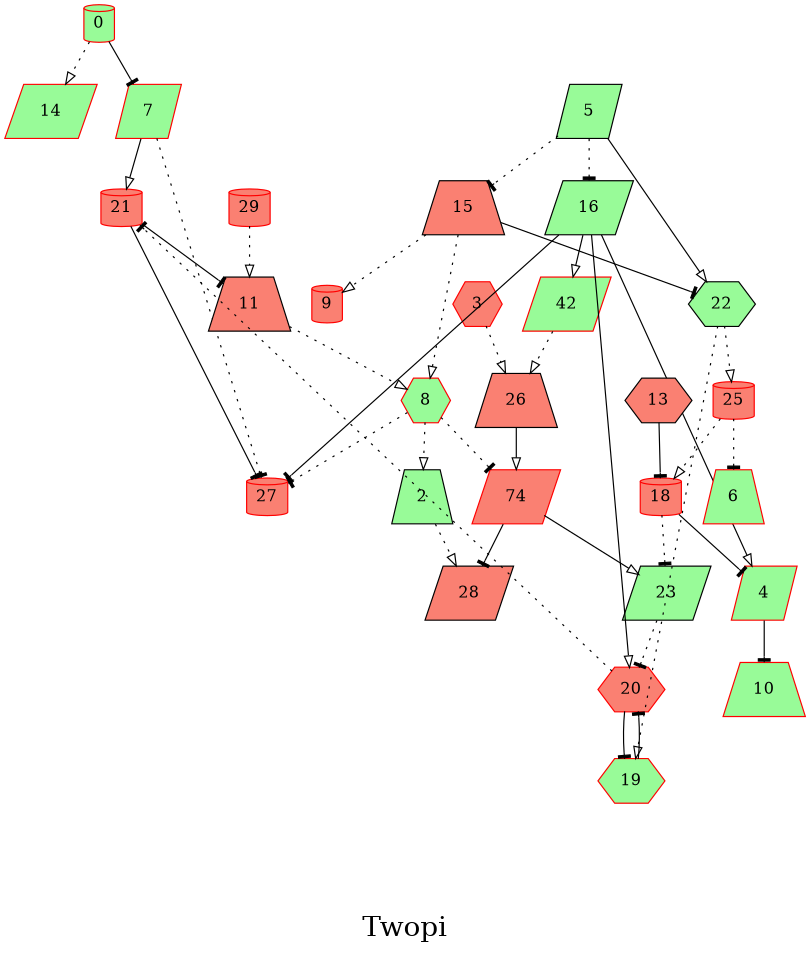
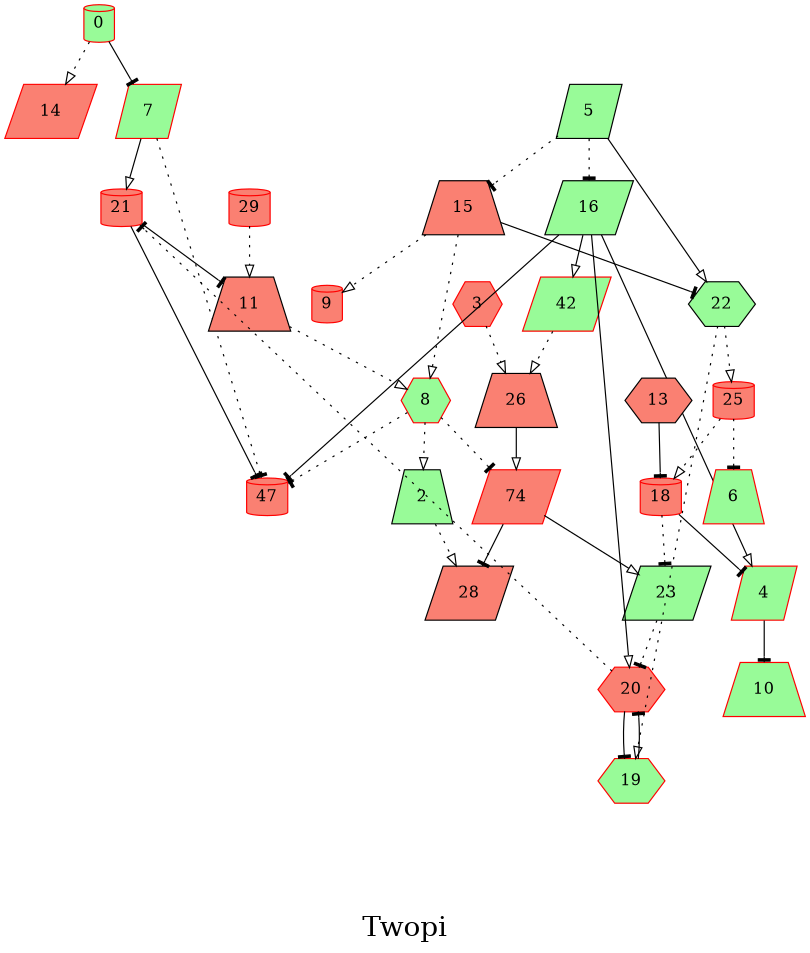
node "14": fillcolor palegreen -> salmon
node "27": label "27" -> "47"
